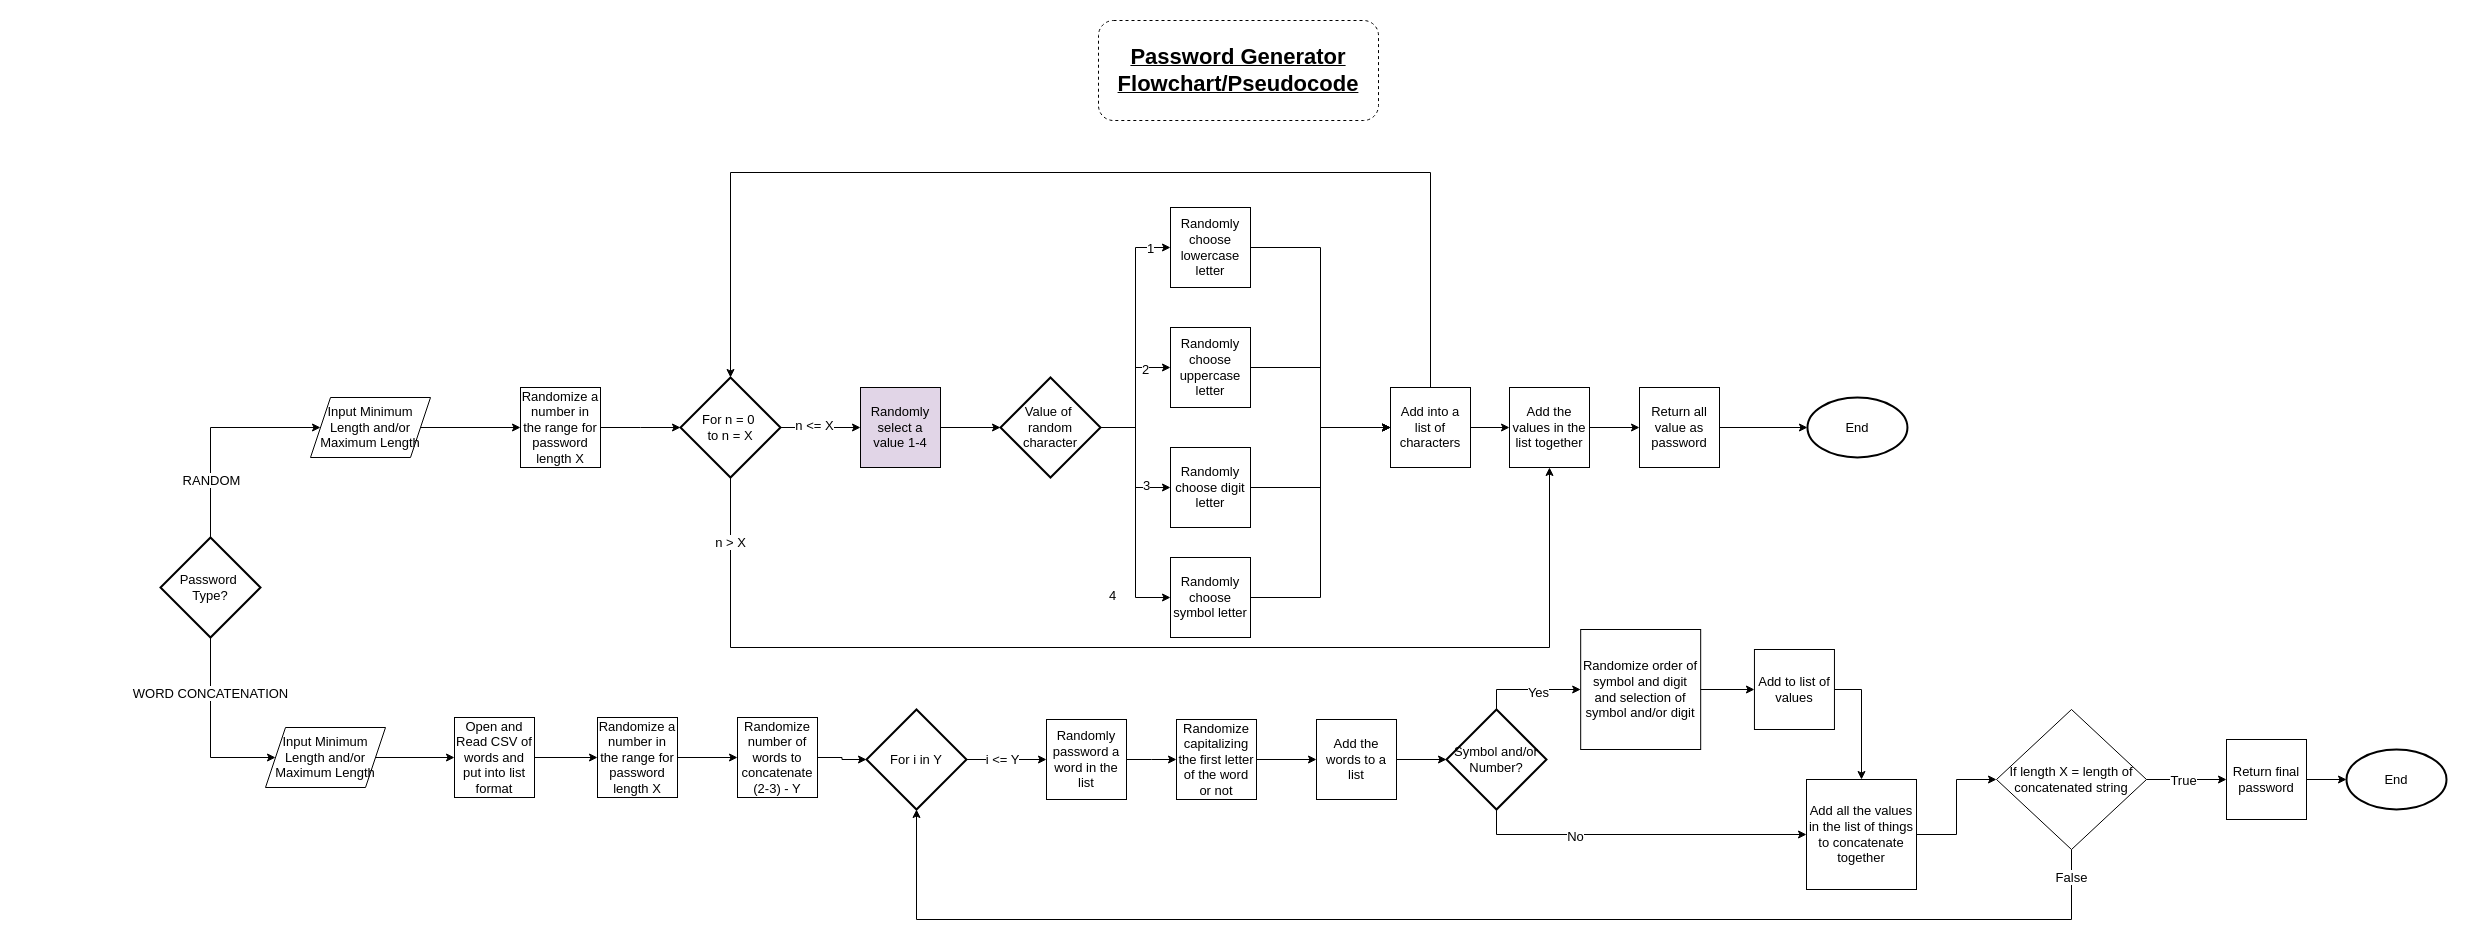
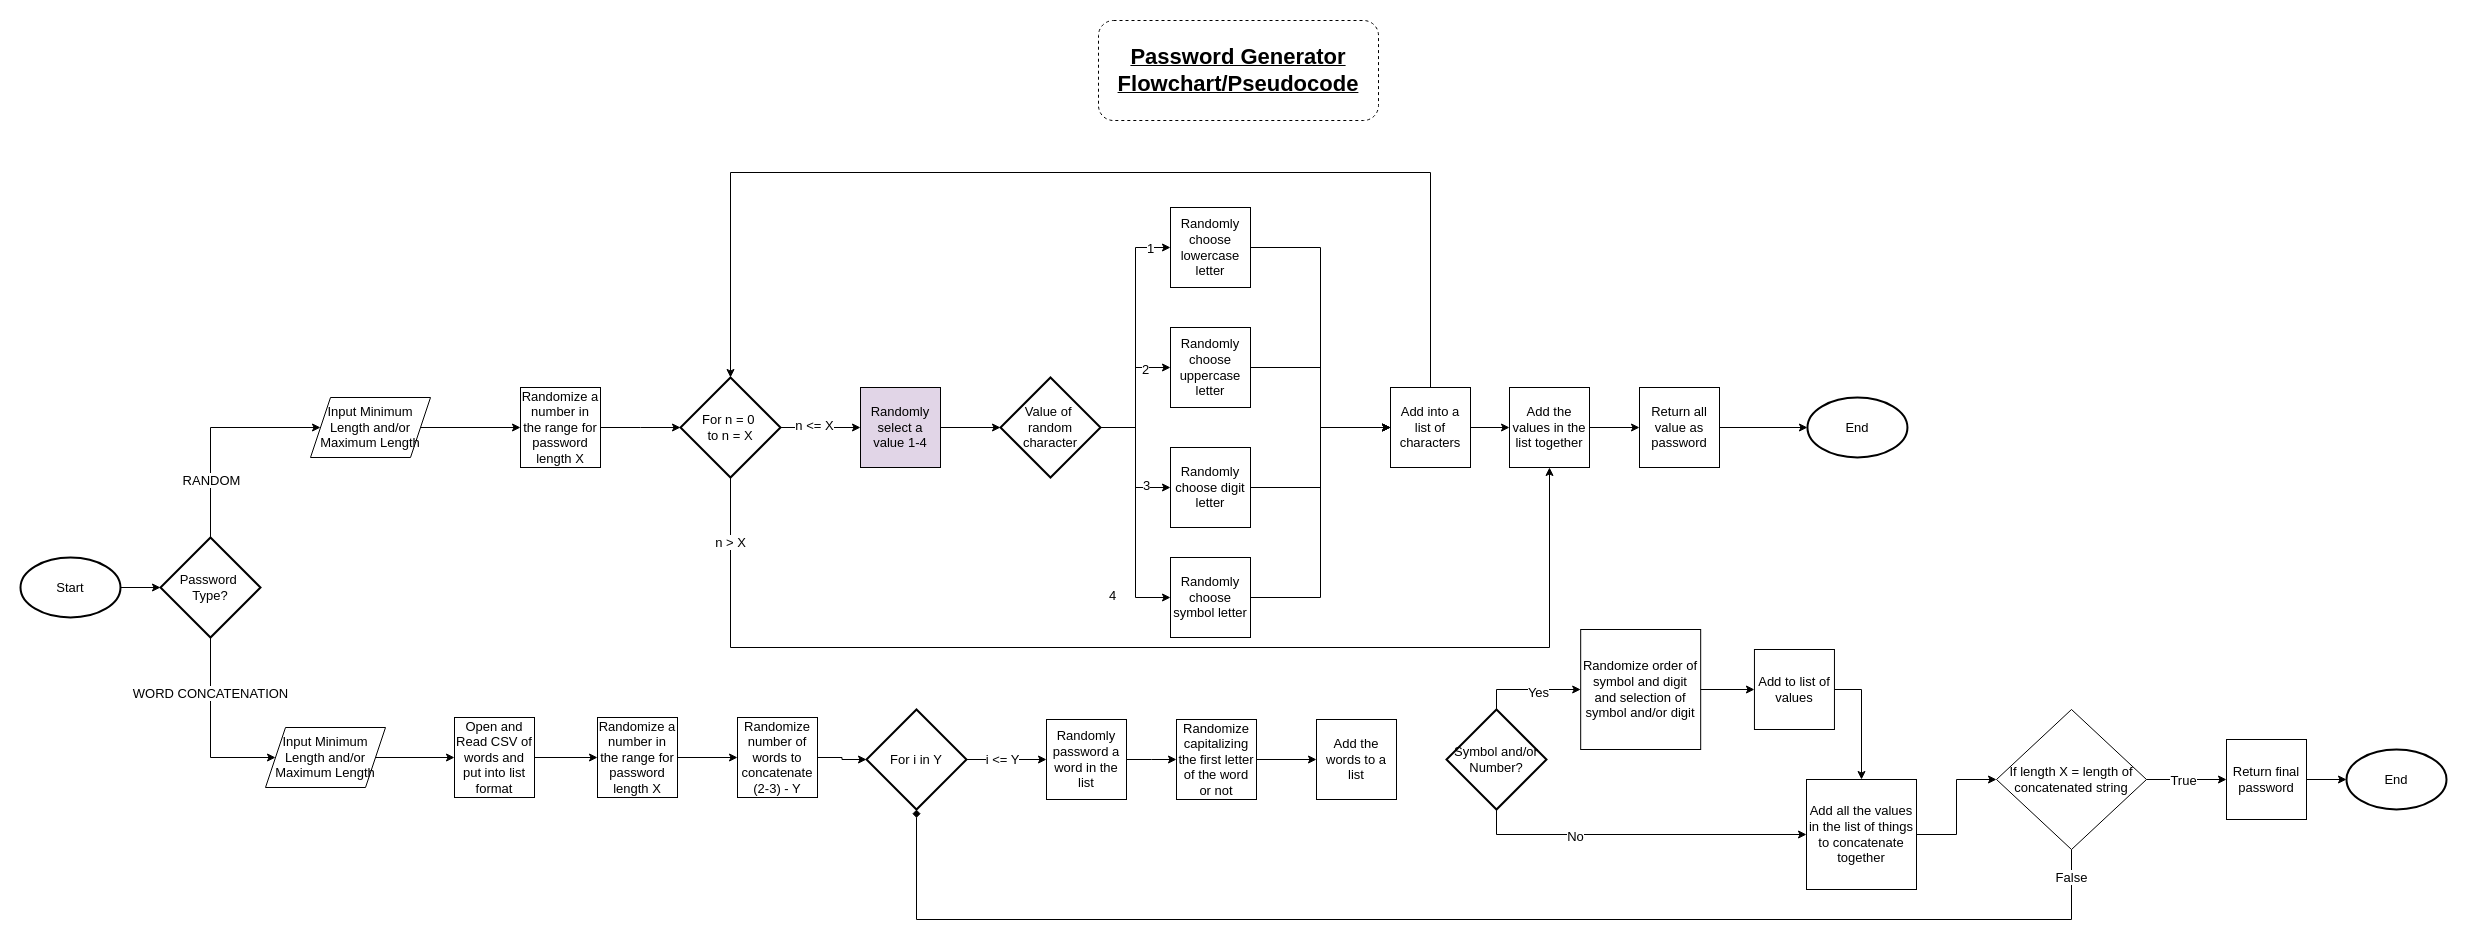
node "Start": added
edge "Start" -> "Password Type?": added
edge "Add the words to a list" -> "Symbol and/or Number?": removed
edge "If length X = length of concatenated string" -> "For i in Y": arrowhead classic -> diamond
